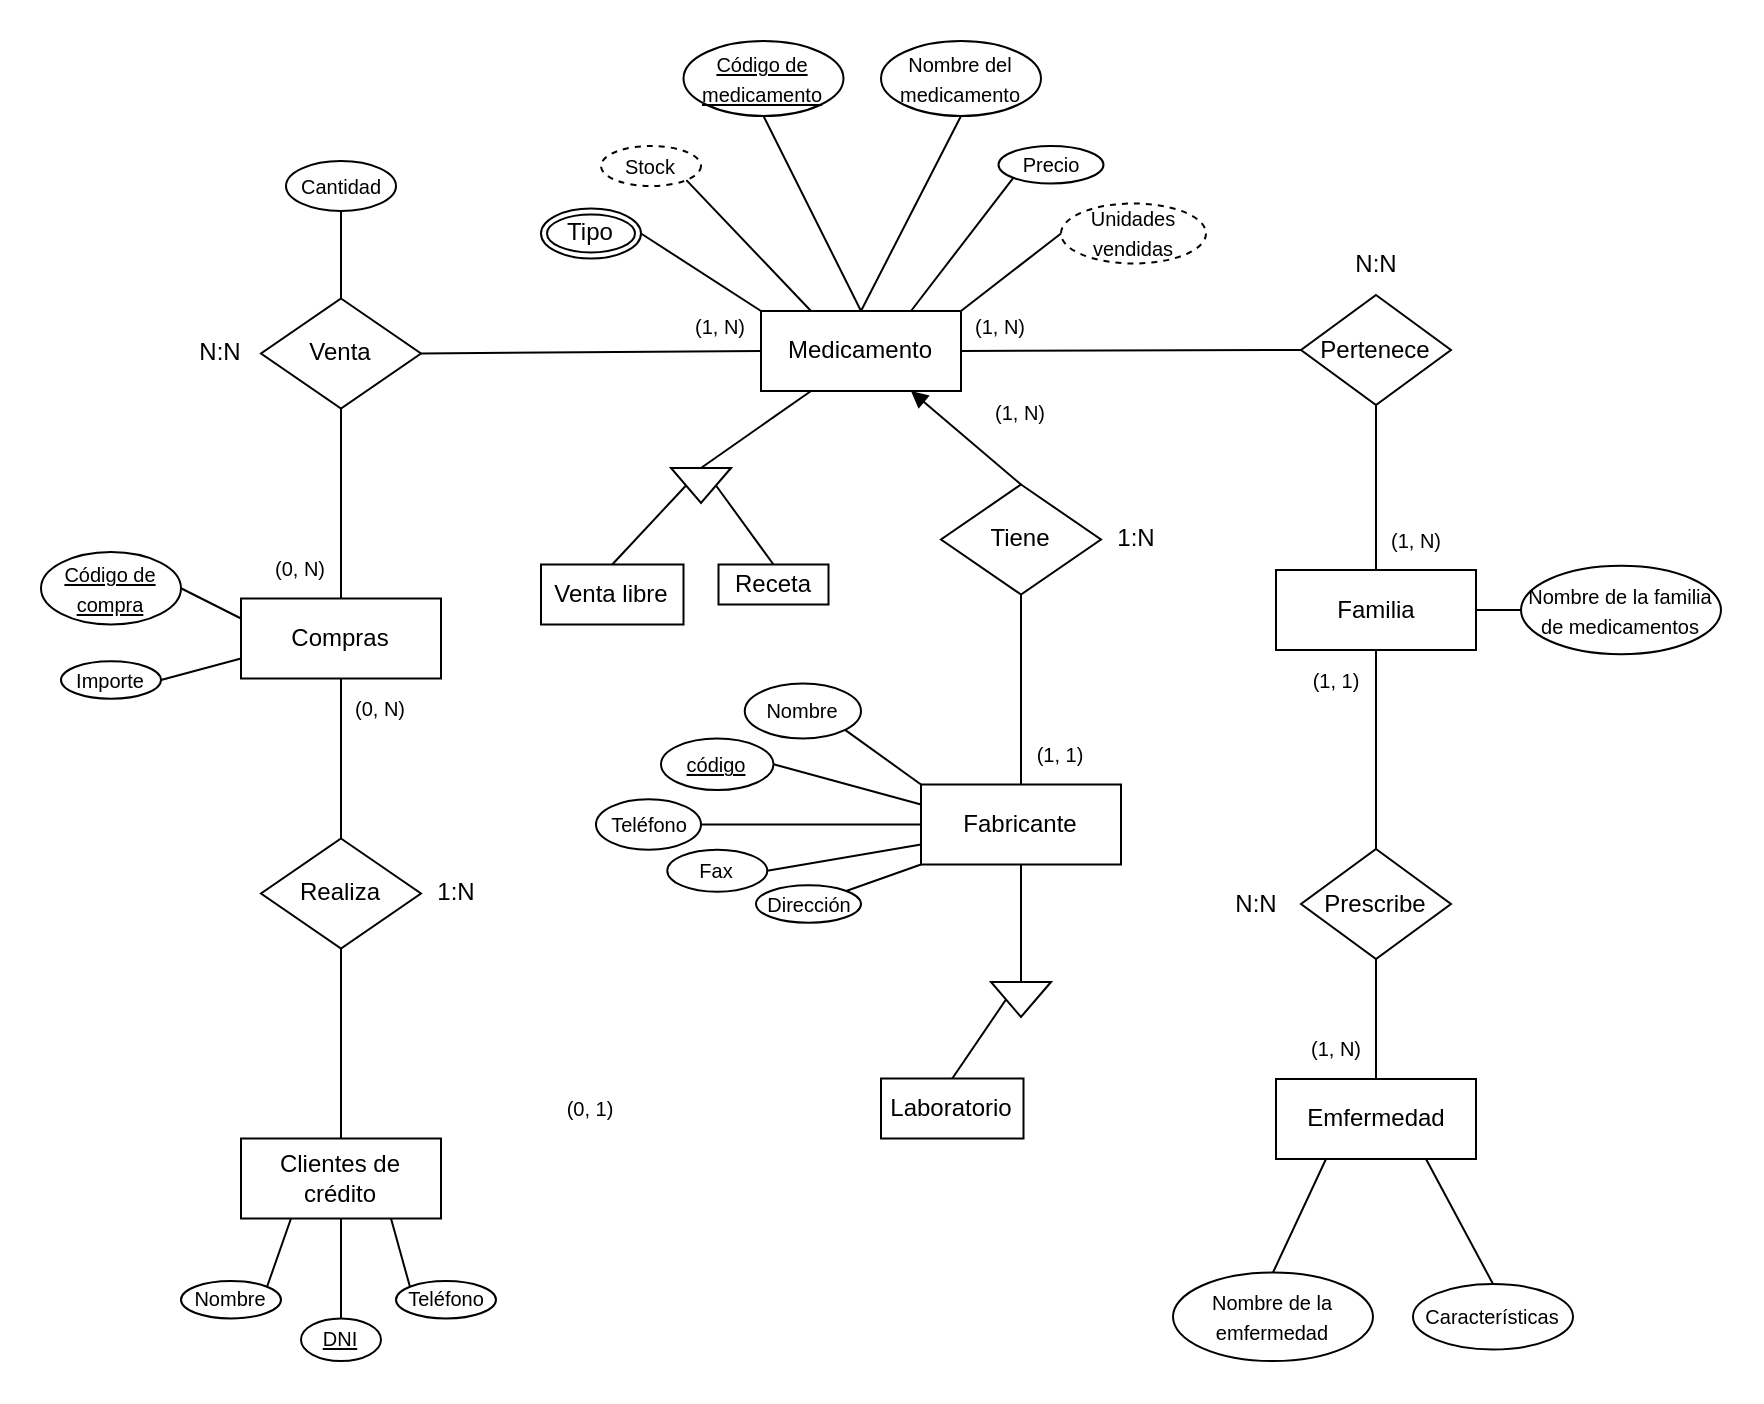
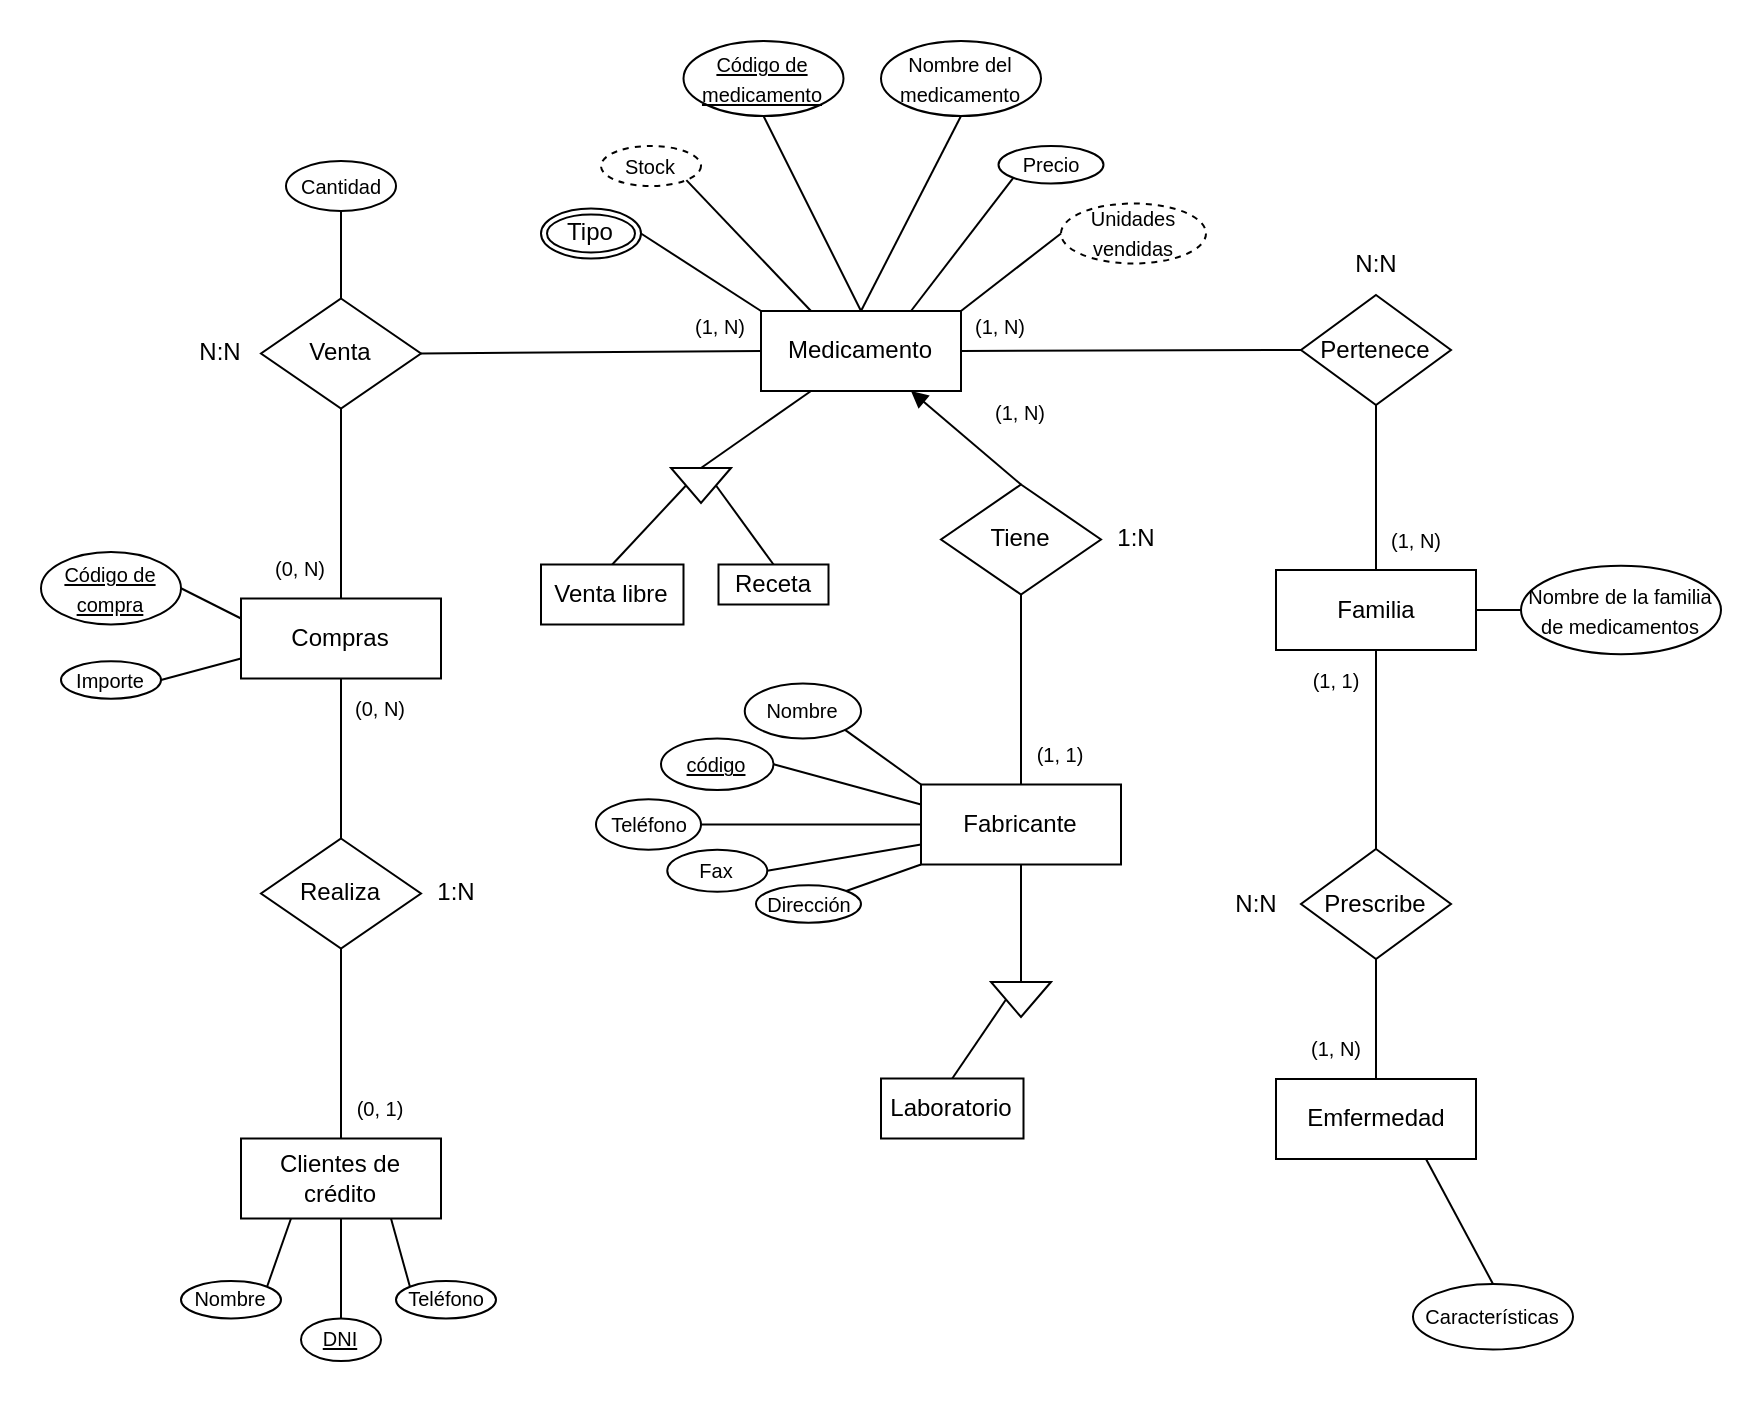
node "(0, 1)": moved (591, 1109) -> (381, 1109)
edge "Emfermedad" -- "Nombre de la emfermedad": removed
node "Nombre de la emfermedad": removed
